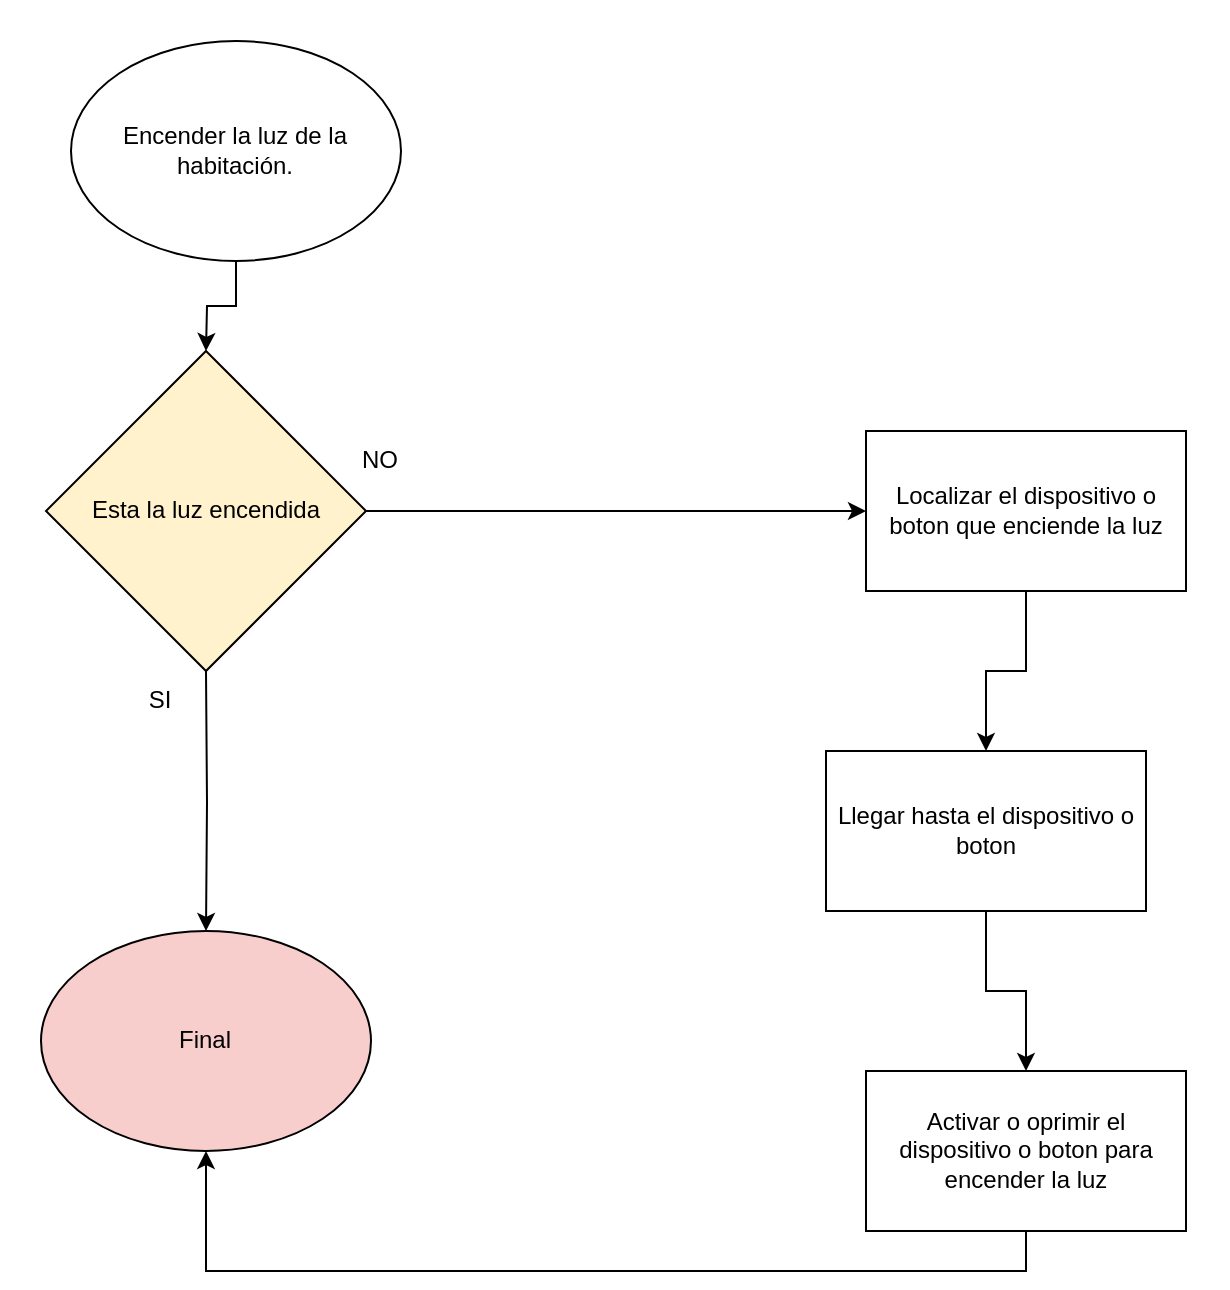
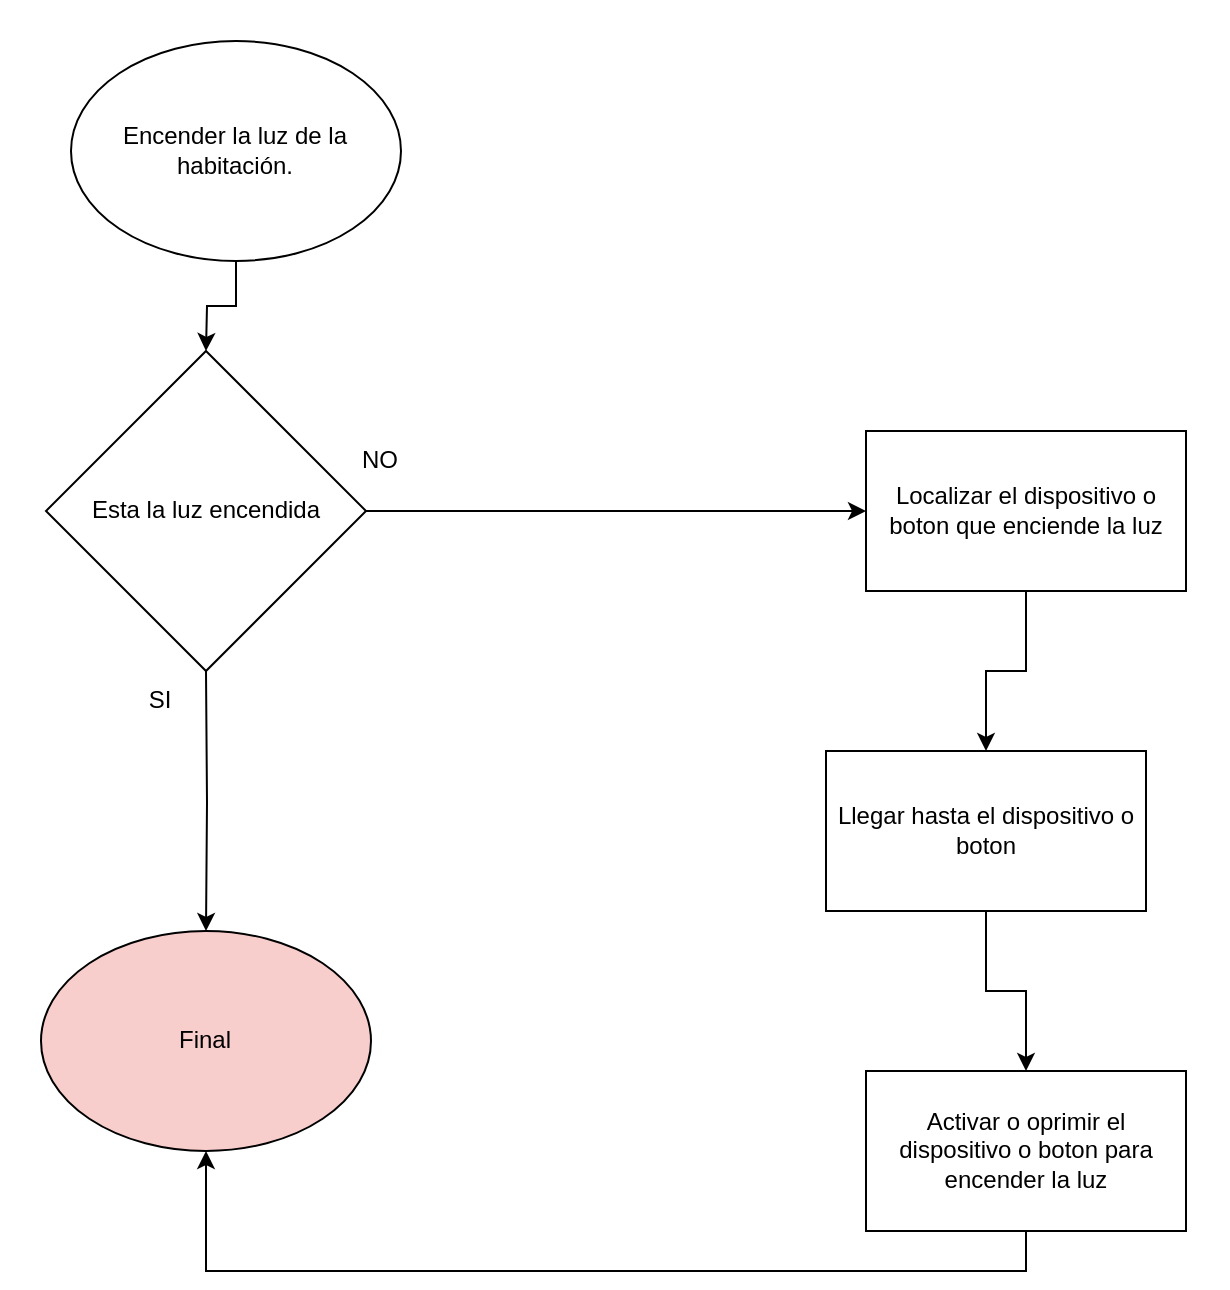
node "Esta la luz encendida": fillcolor #fff2cc -> #ffffff
